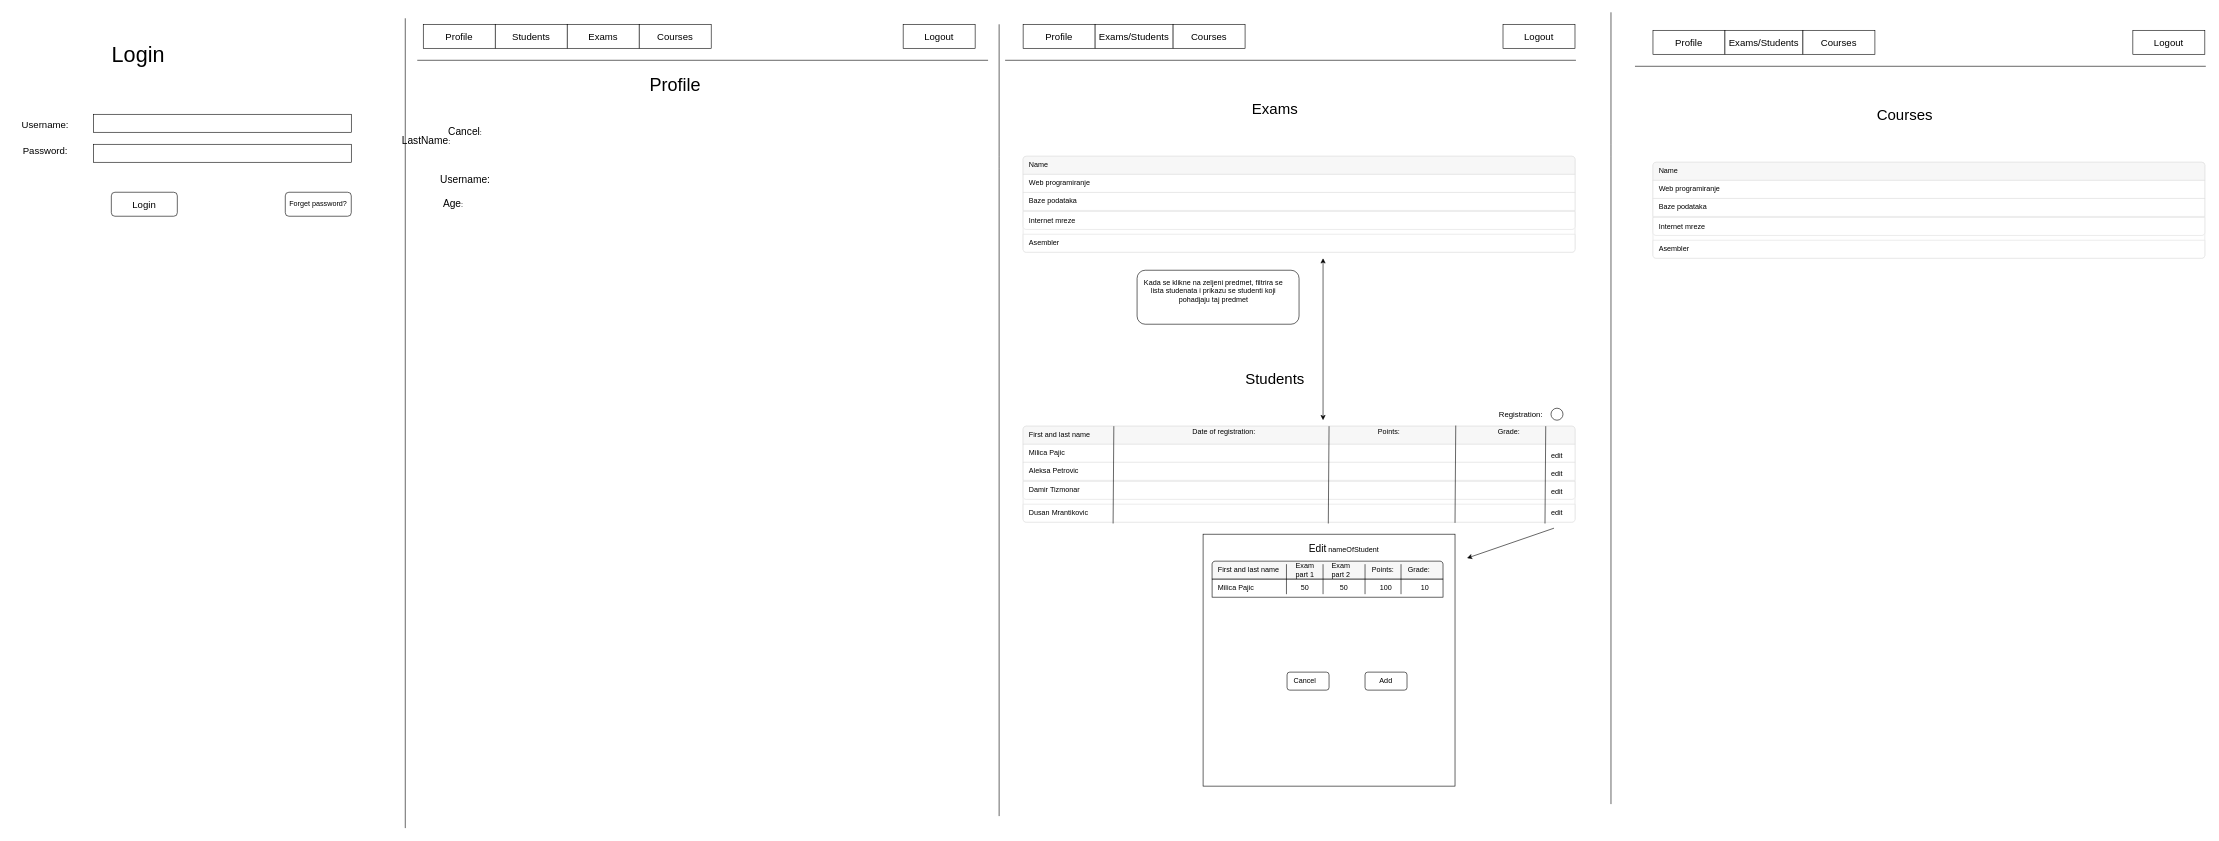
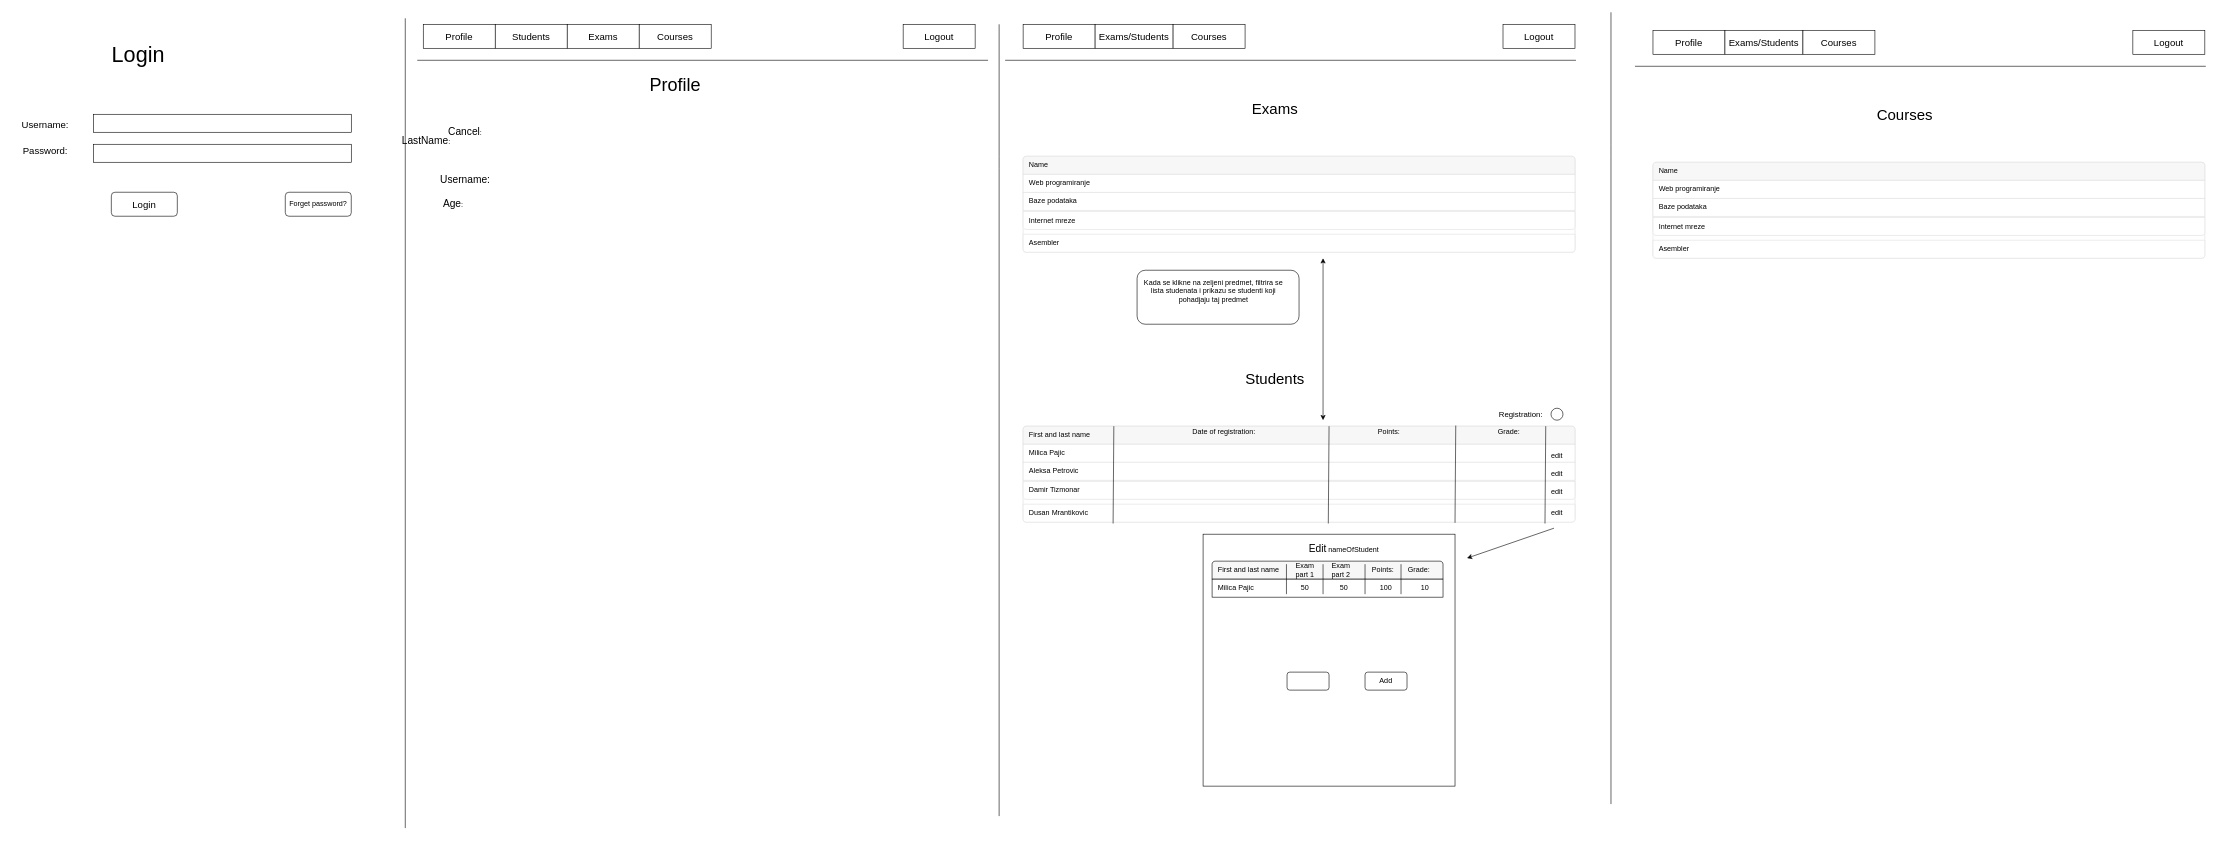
node "Cancel": removed
